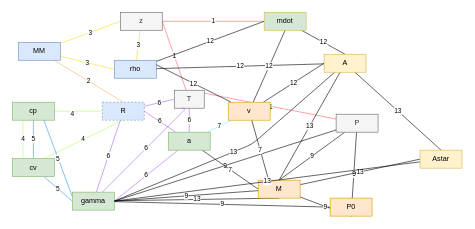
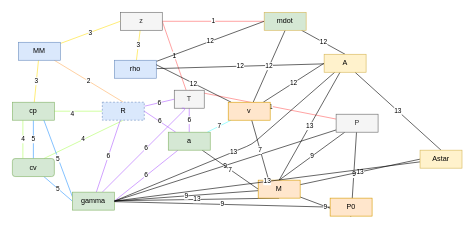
edge "MM" -- "rho": now "MM" -- "cp"
node "cv": shape rectangle -> rounded rectangle
